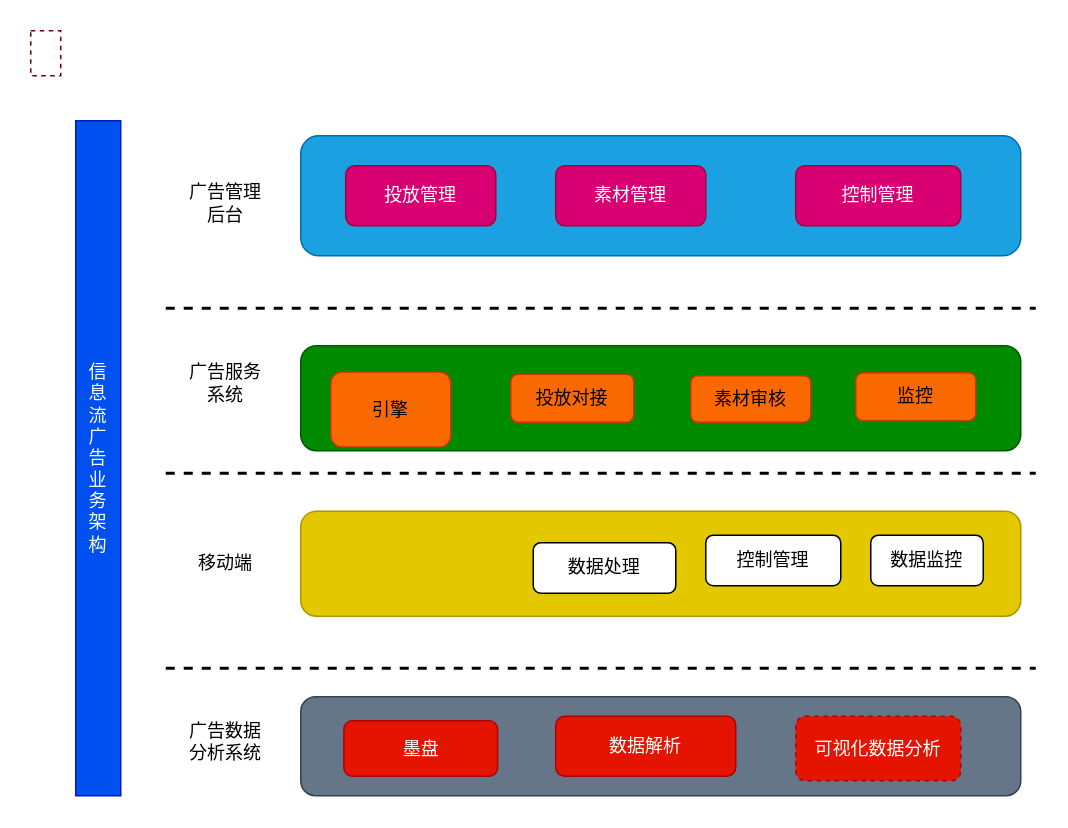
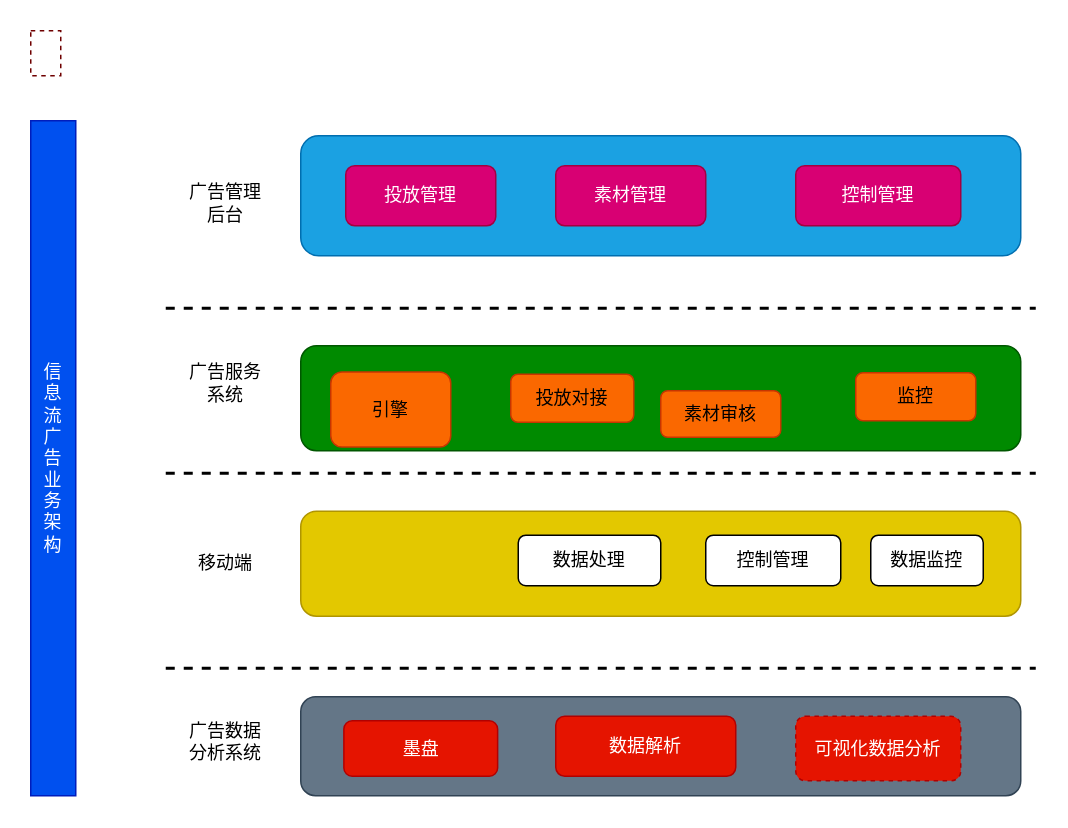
node "素材审核": moved (751, 399) -> (721, 414)
node "信 息 流 广 告 业 务 架 构": moved (98, 458) -> (53, 458)
node "数据处理": moved (605, 568) -> (590, 560)
